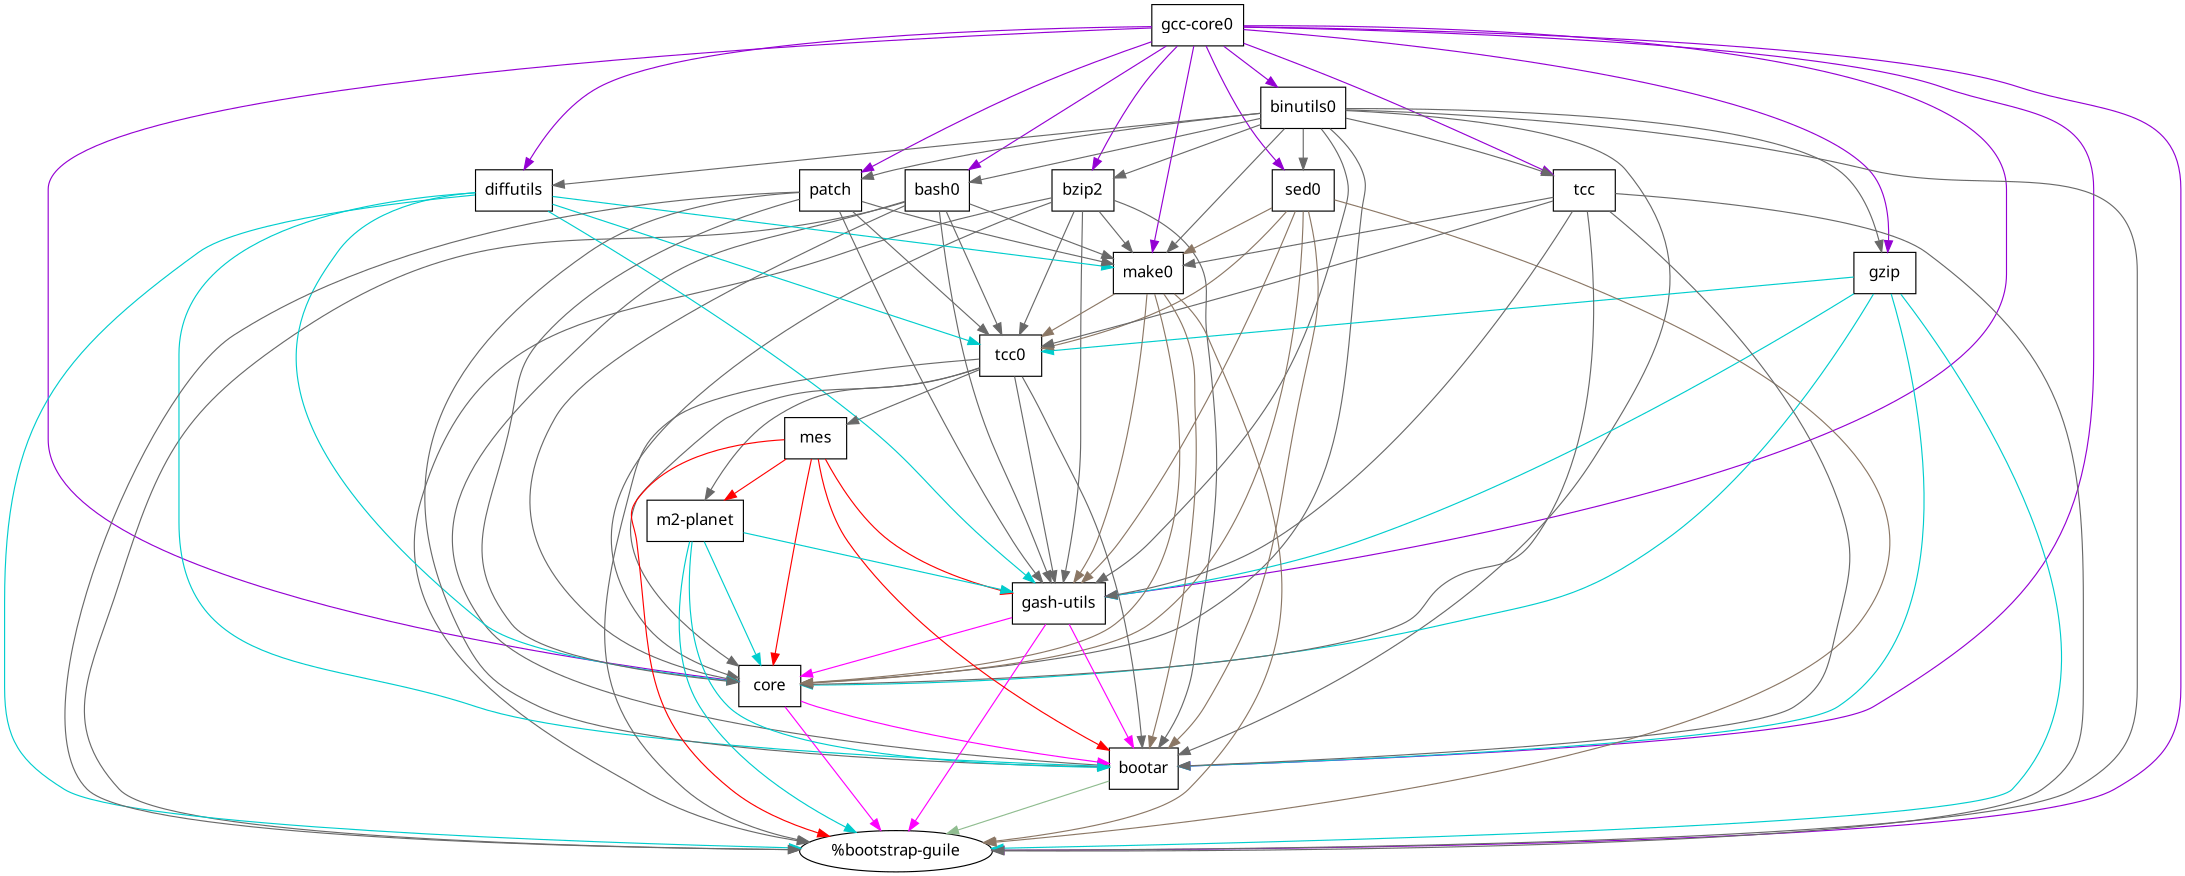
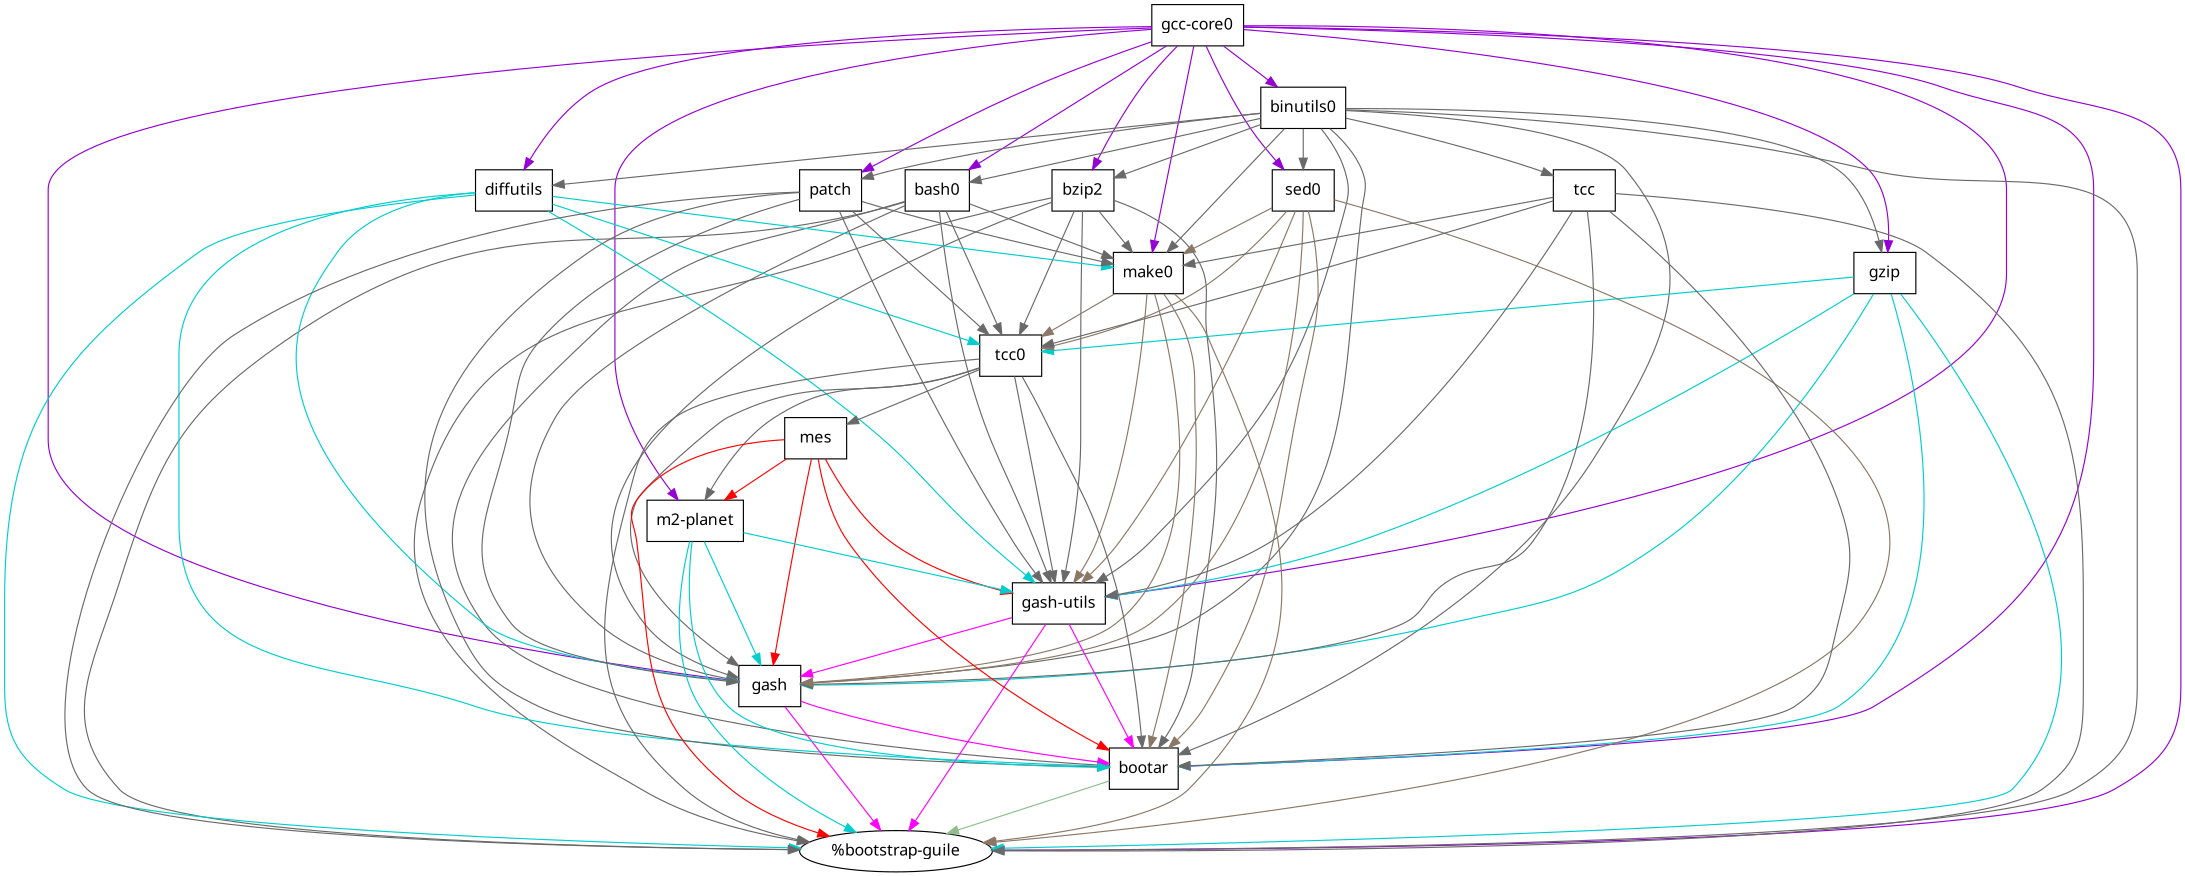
edge "gcc-core0" -> "tcc": now "gcc-core0" -> "m2-planet"
node "core": label "core" -> "gash"
